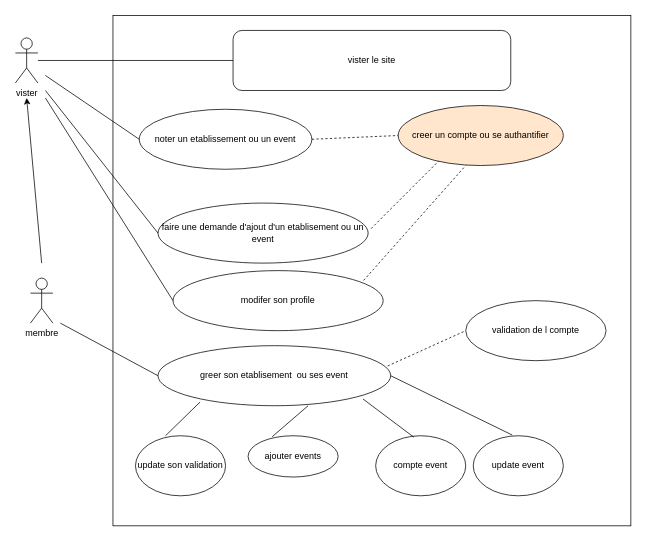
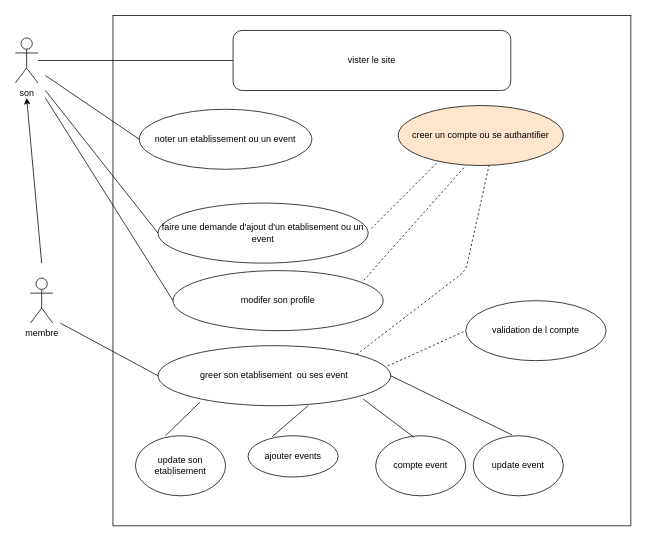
node "vister": label "vister" -> "son"
edge "creer un compte ou se authantifier" -- "noter un etablissement ou un event": removed
edge "creer un compte ou se authantifier" -- "greer son etablisement ou ses event": added
node "update son validation": label "update son validation" -> "update son etablisement"
